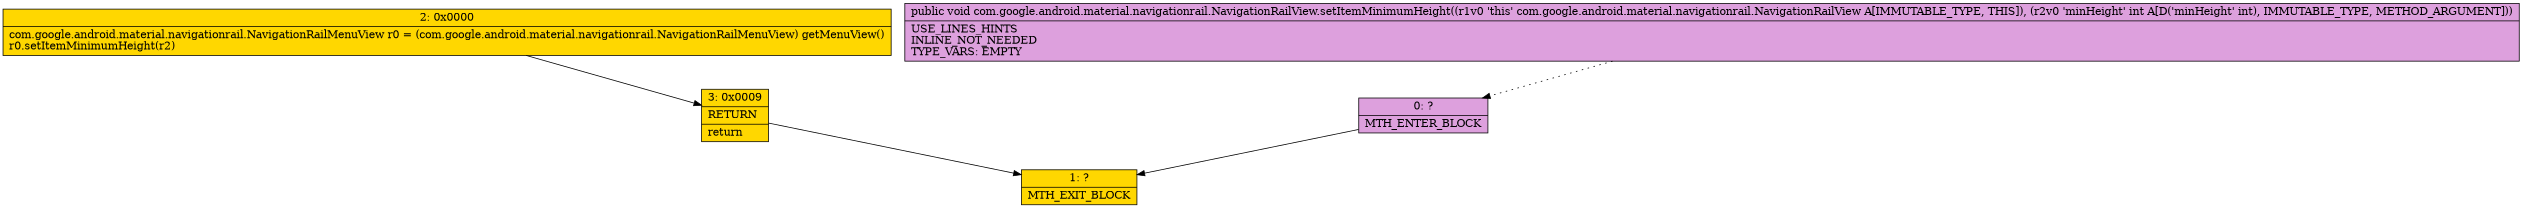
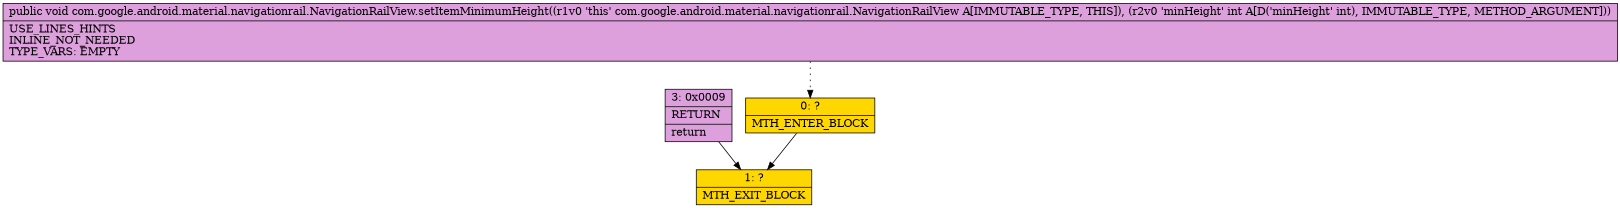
node "2: 0x0000": removed
node "3: 0x0009": fillcolor gold -> plum
node "0: ?": fillcolor plum -> gold
